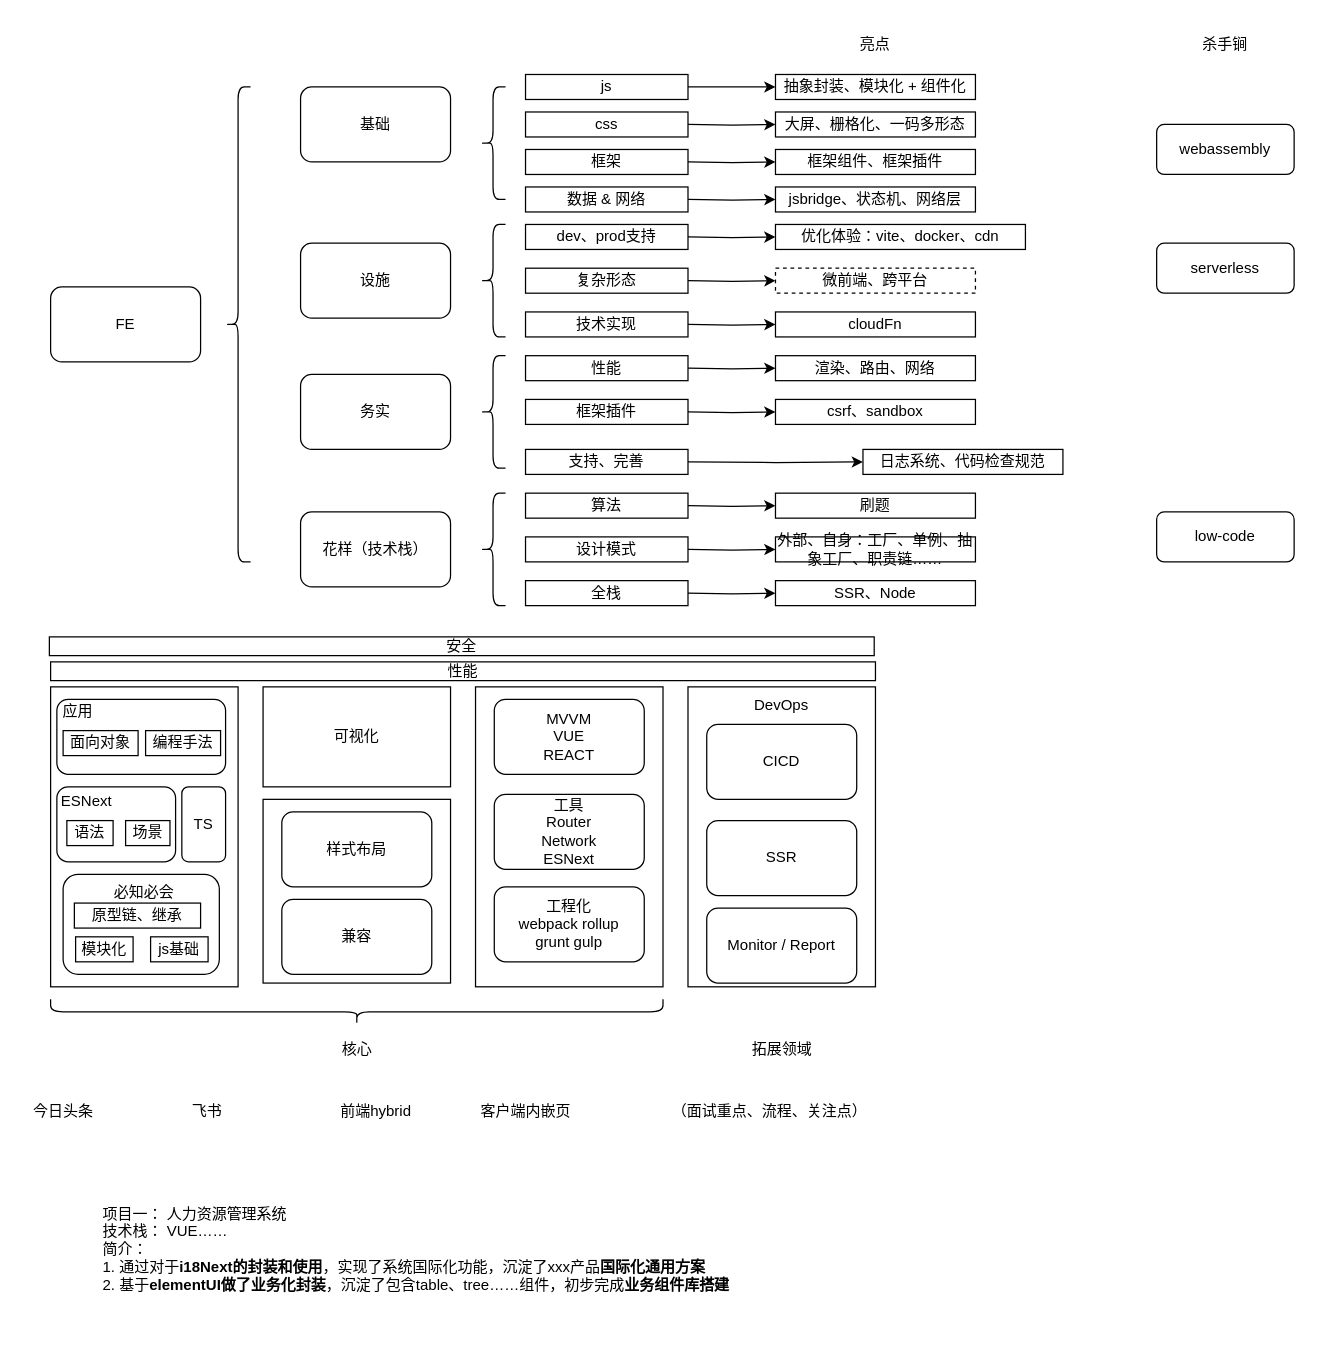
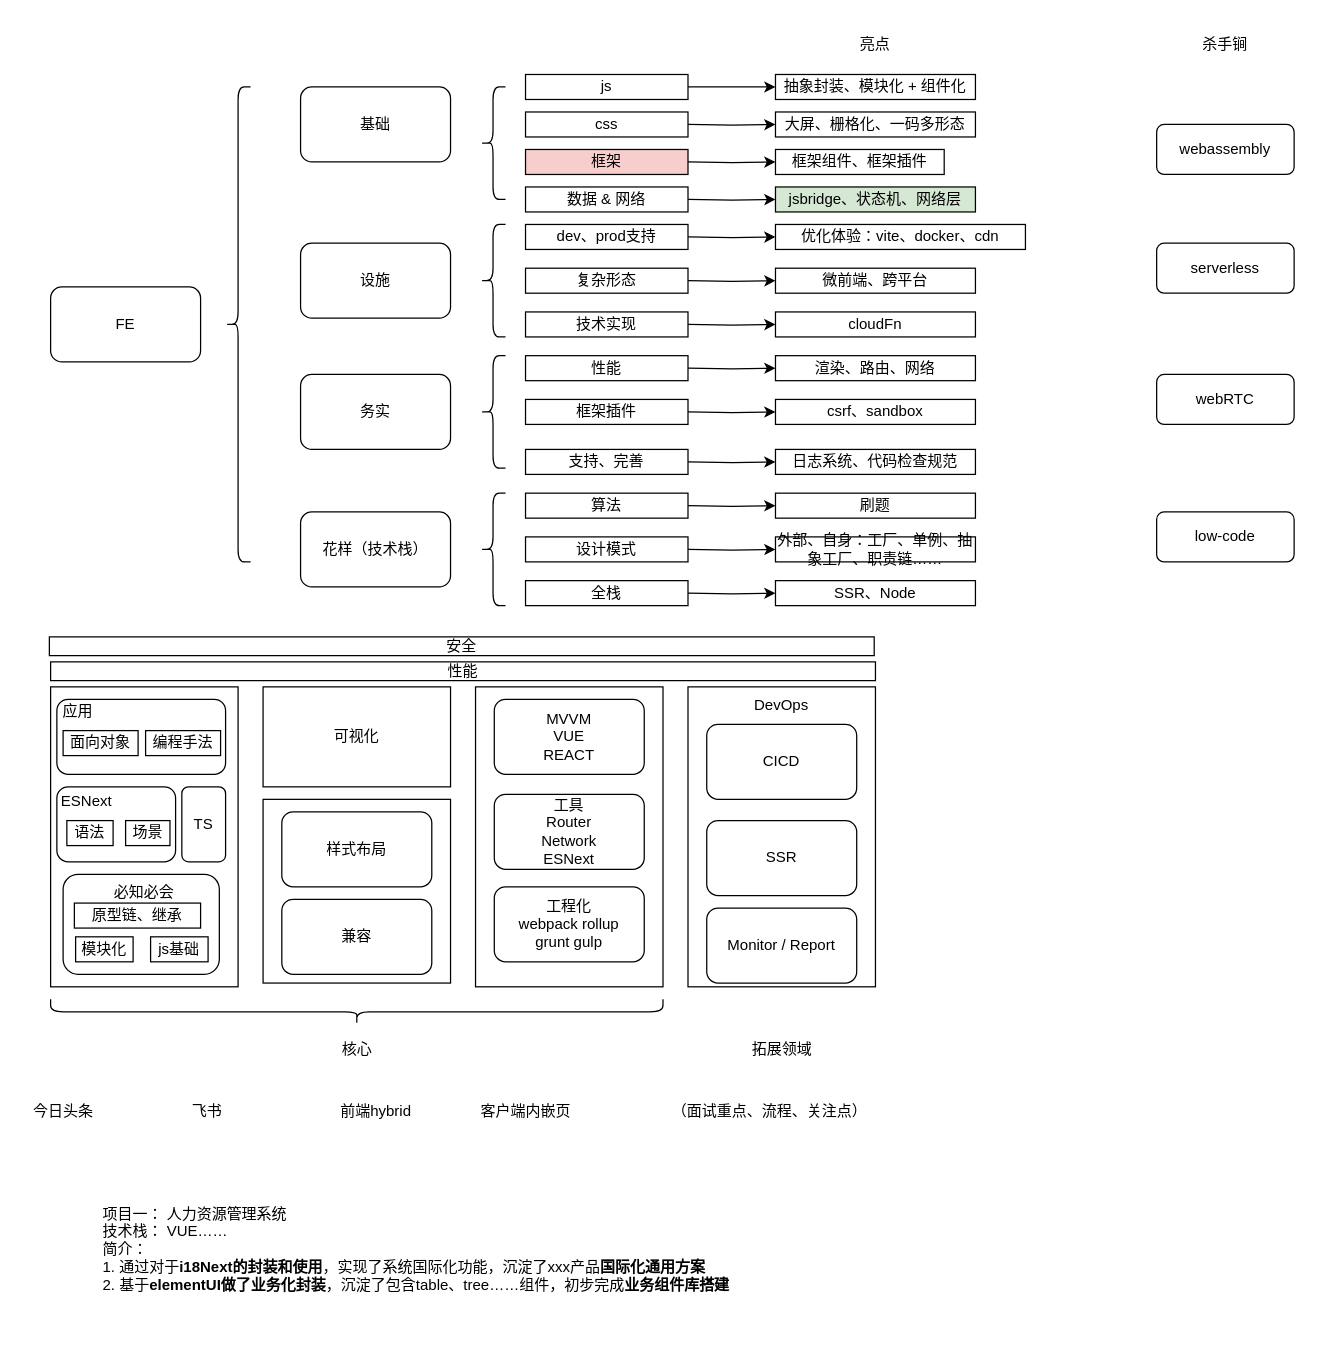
node "框架": fillcolor #ffffff -> #f8cecc
node "框架组件、框架插件": size 200x25 -> 169x25
node "jsbridge、状态机、网络层": fillcolor #ffffff -> #d5e8d4
node "微前端、跨平台": style dashed -> solid
node "webRTC": added
node "日志系统、代码检查规范": moved (963, 462) -> (876, 462)
